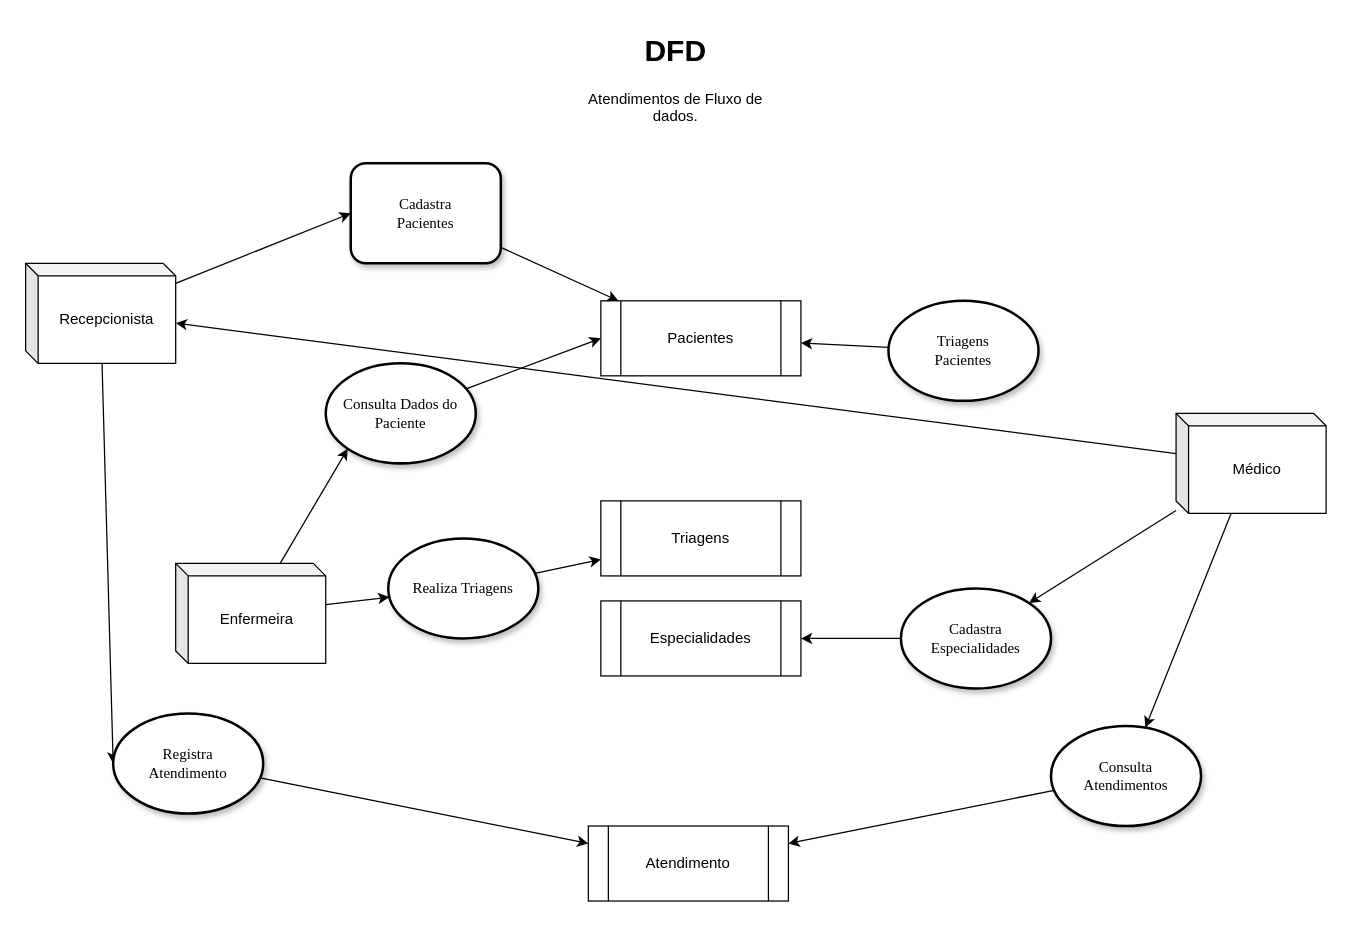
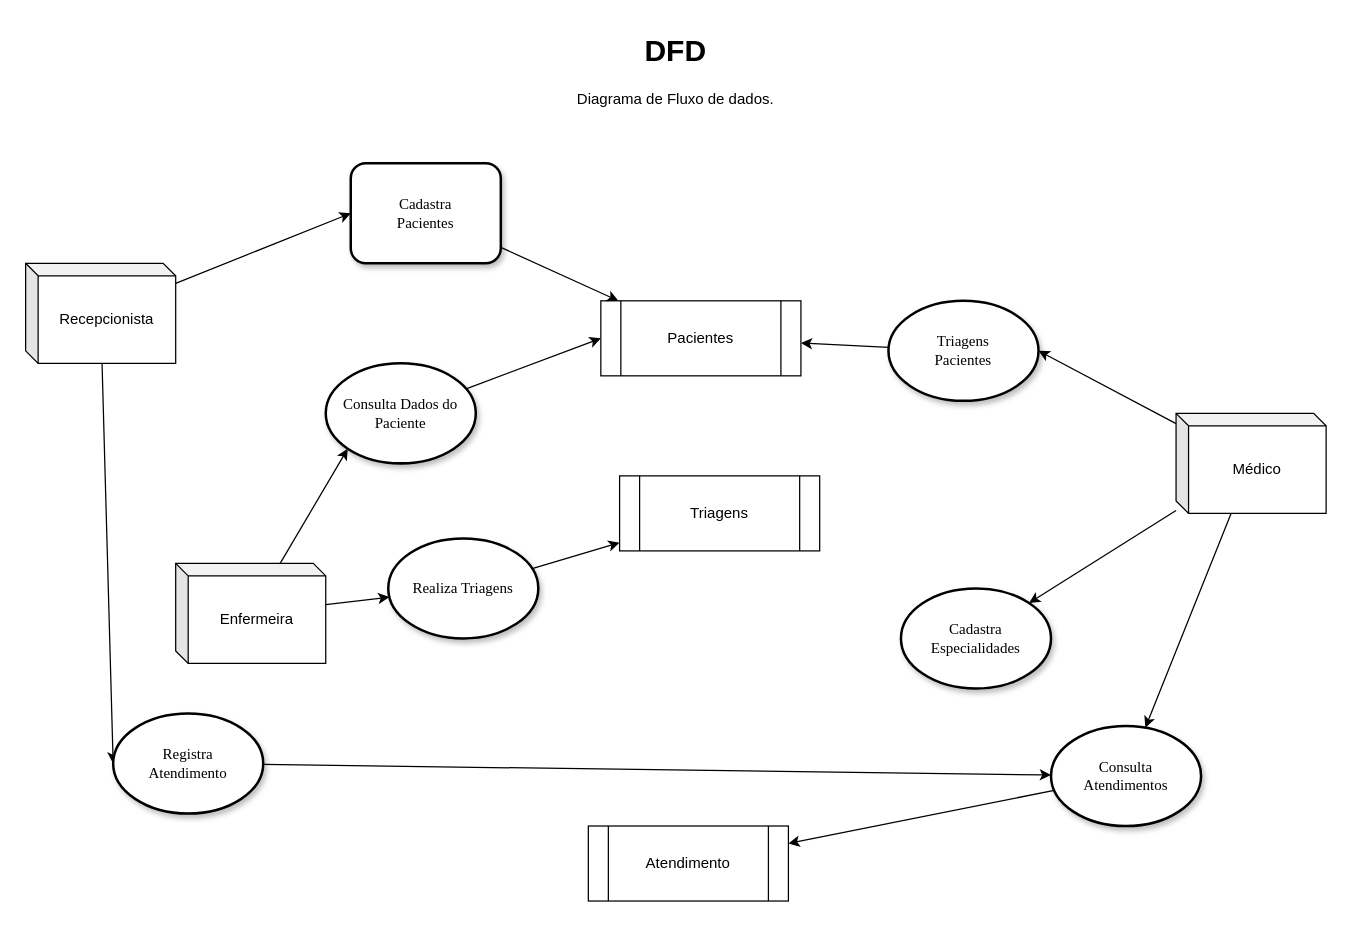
node "DFDAtendimentos de Fluxo de dados.": label "DFDAtendimentos de Fluxo de dados." -> "DFDDiagrama de Fluxo de dados."
edge "Médico" -> "Recepcionista": now "Médico" -> "Triagens Pacientes"
node "Triagens": moved (701, 538) -> (719, 513)
node "Especialidades": removed
edge "Cadastra Especialidades" -> "Especialidades": removed
edge "Registra Atendimento" -> "Atendimento": now "Registra Atendimento" -> "Consulta Atendimentos"
